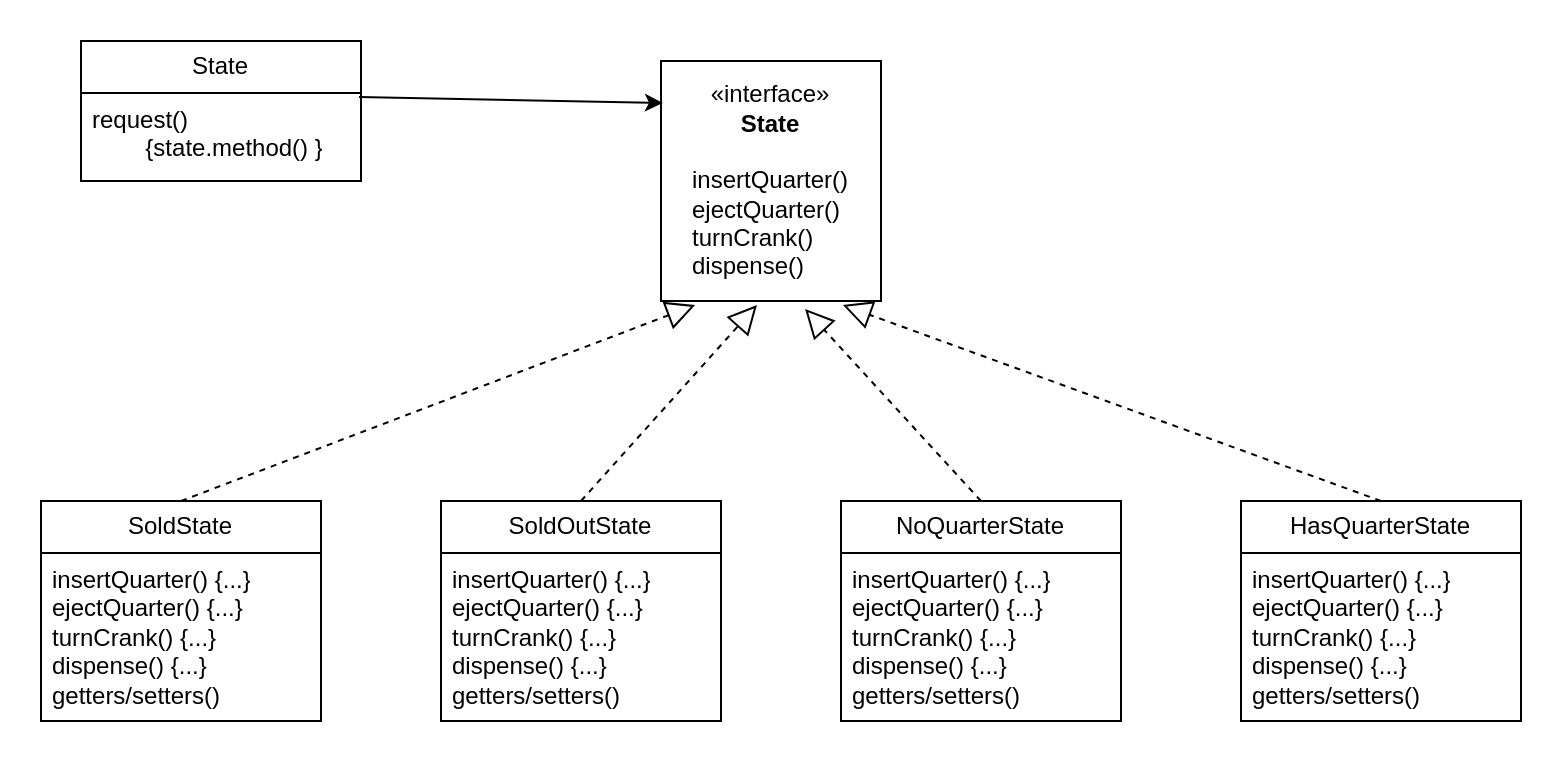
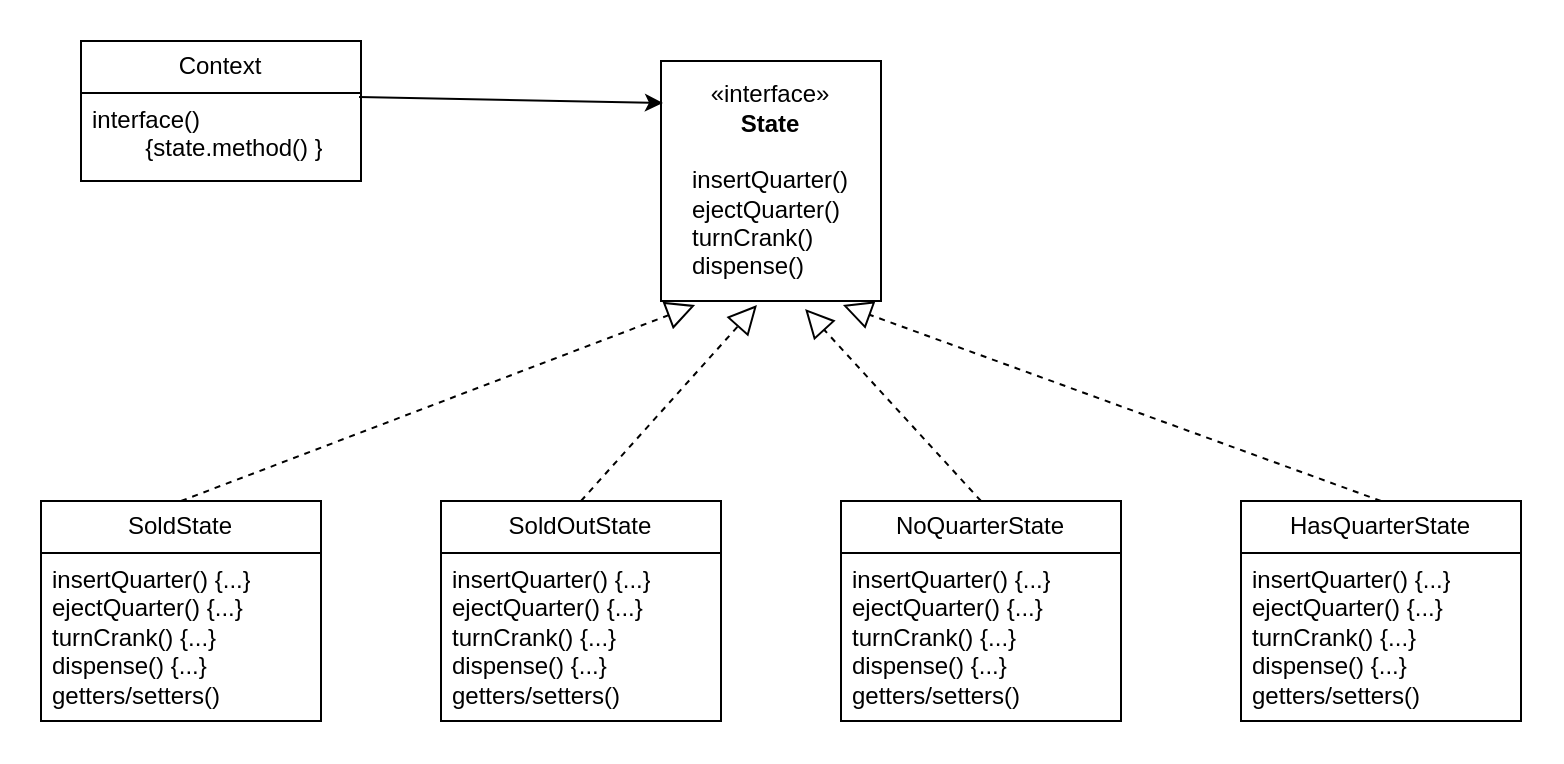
node "State": label "State" -> "Context"
node "request() {state.method() }": label "request() {state.method() }" -> "interface() {state.method() }"
